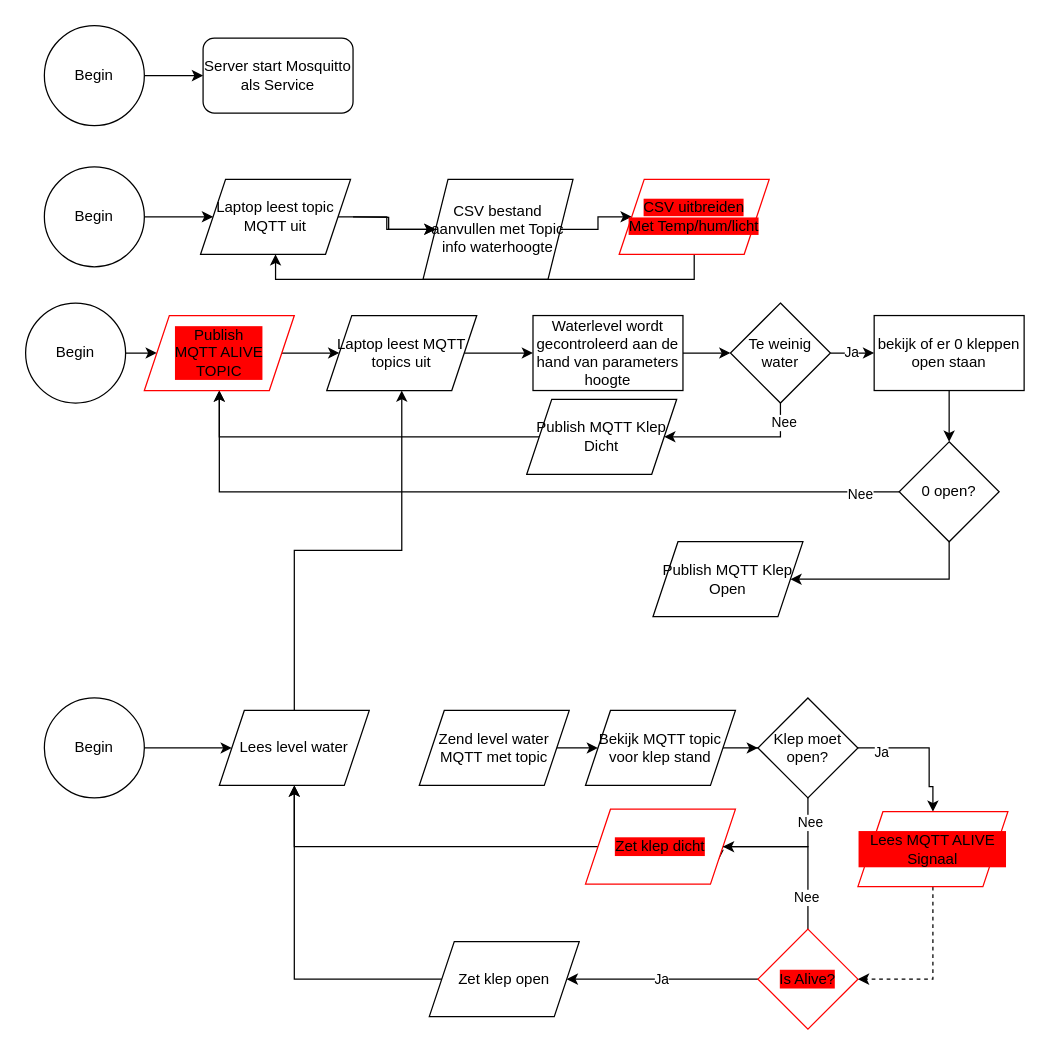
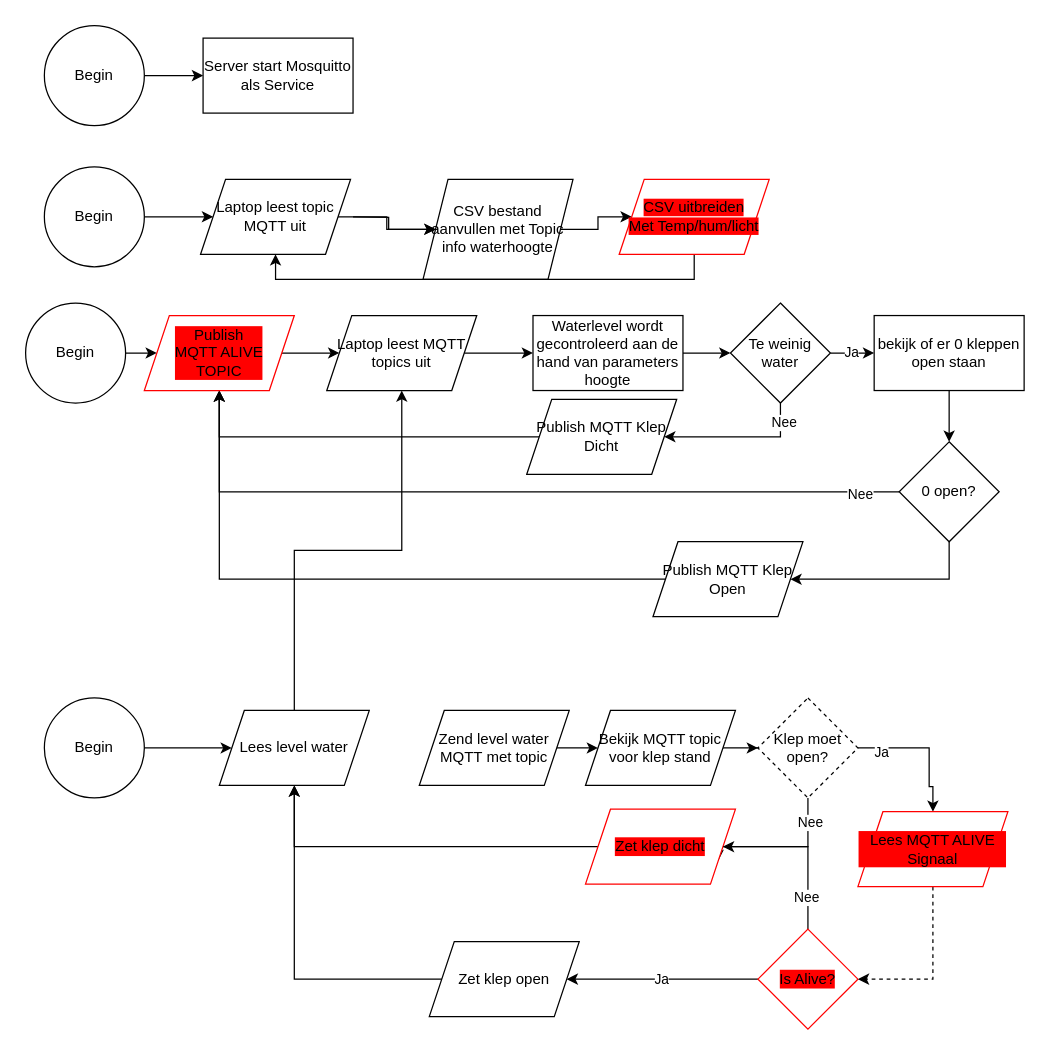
node "Server start Mosquitto als Service": shape rounded rectangle -> rectangle
edge "Publish MQTT Klep Open" -> "Publish MQTT ALIVE TOPIC": added
node "Klep moet open?": style solid -> dashed
